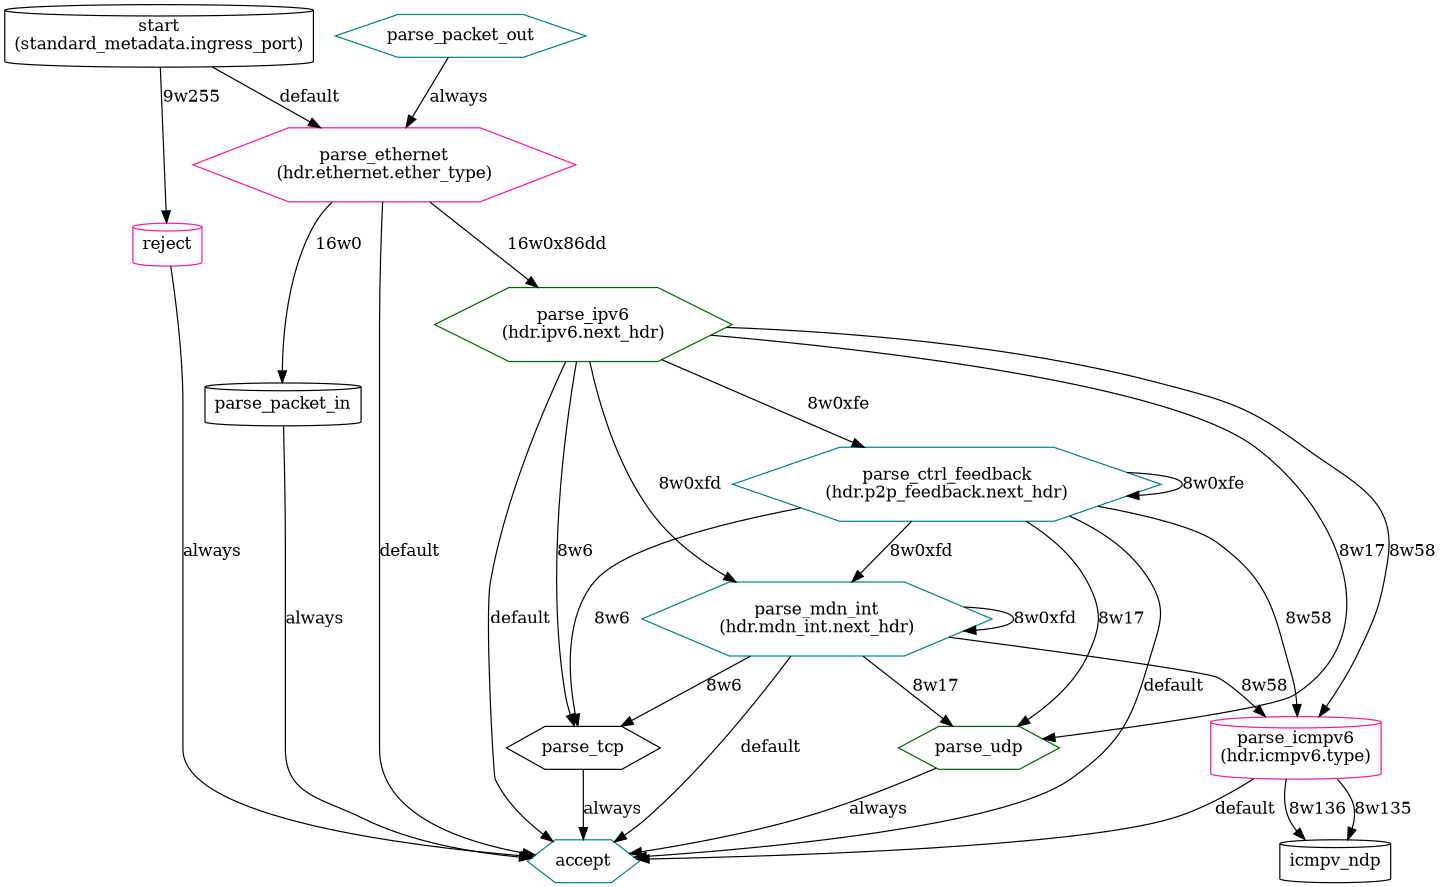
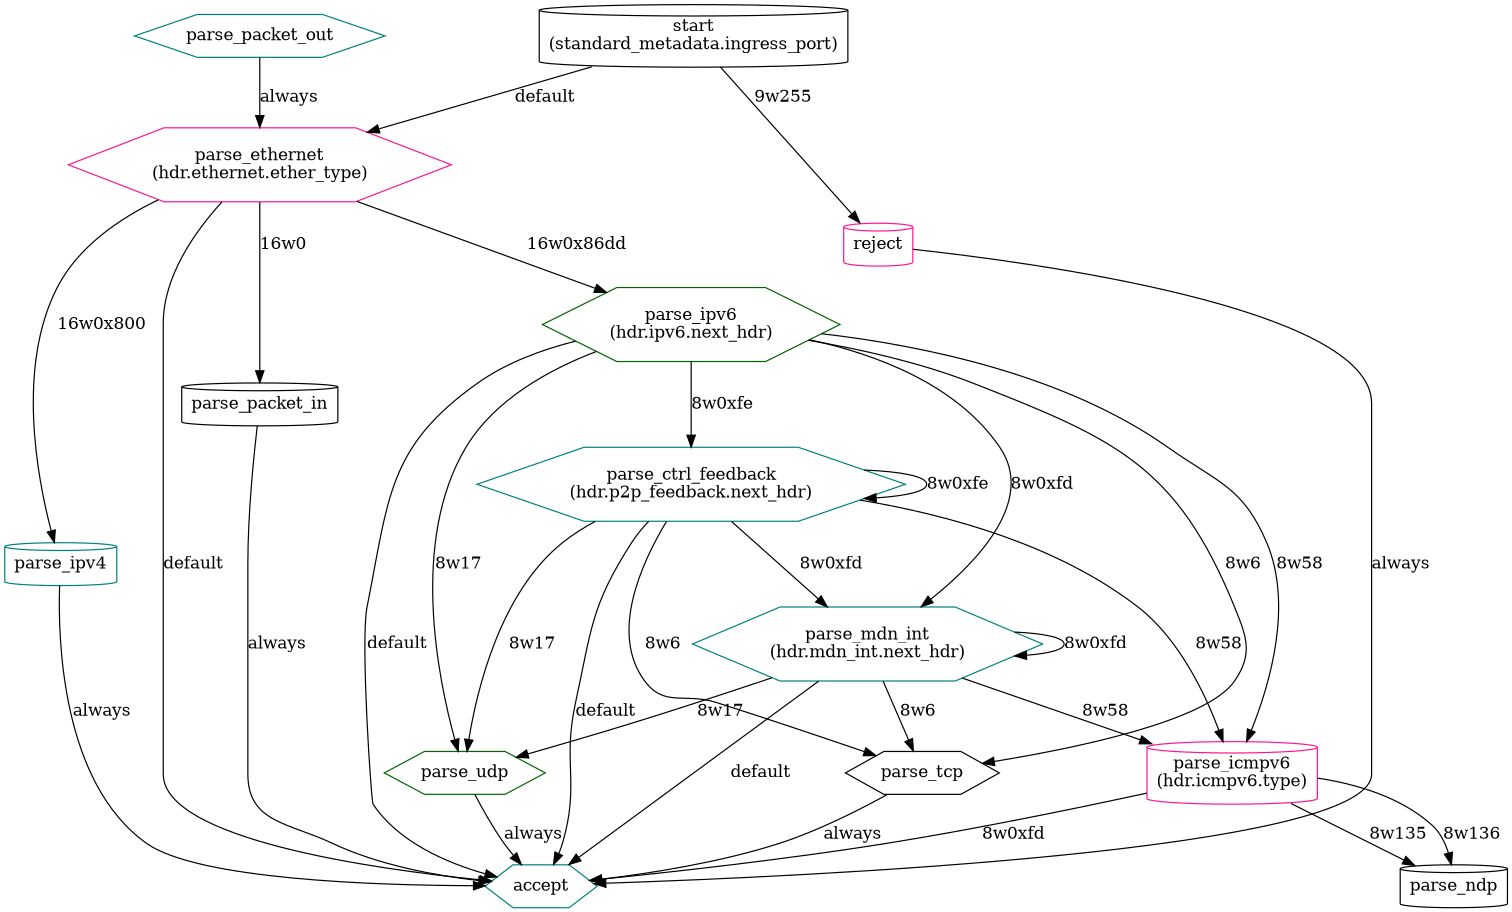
node "parse_ipv4": added
edge "parse_icmpv6 (hdr.icmpv6.type)" -> "accept": label "default" -> "8w0xfd"
node "icmpv_ndp": label "icmpv_ndp" -> "parse_ndp"
